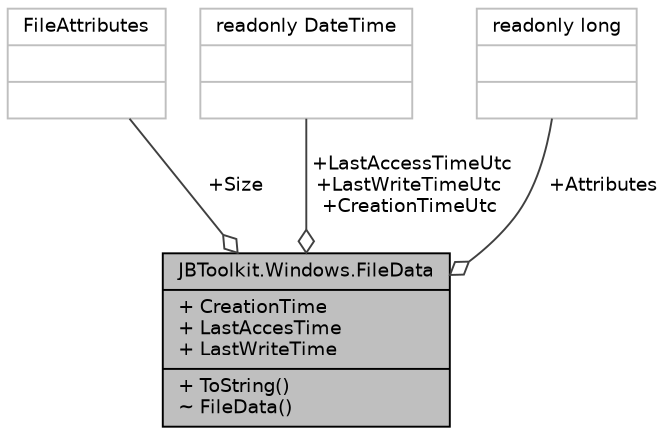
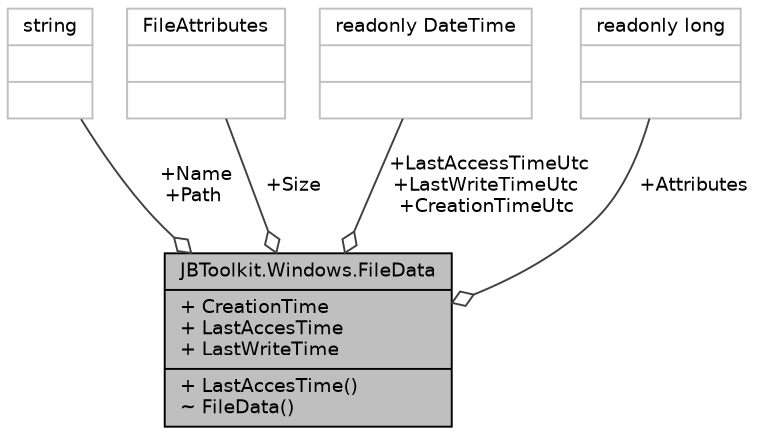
node "string": added
node "JBToolkit.Windows.FileData": text "+ ToString()" -> "+ LastAccesTime()"
